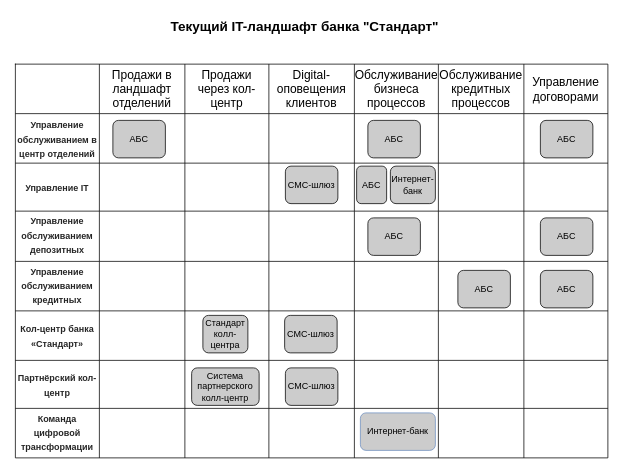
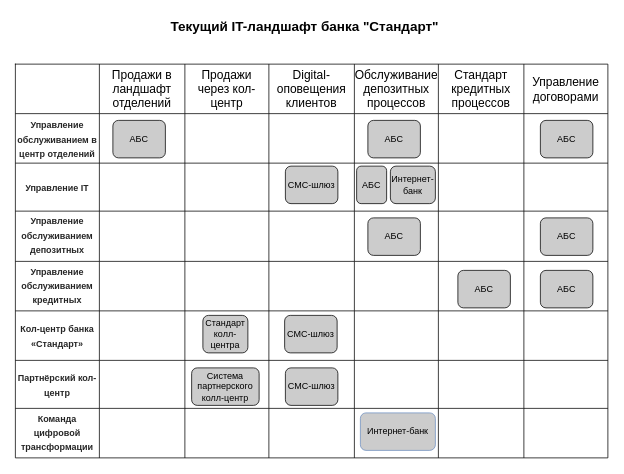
node "Обслуживание бизнеса процессов": label "Обслуживание бизнеса процессов" -> "Обслуживание депозитных процессов"
node "Обслуживание кредитных процессов": label "Обслуживание кредитных процессов" -> "Стандарт кредитных процессов"
